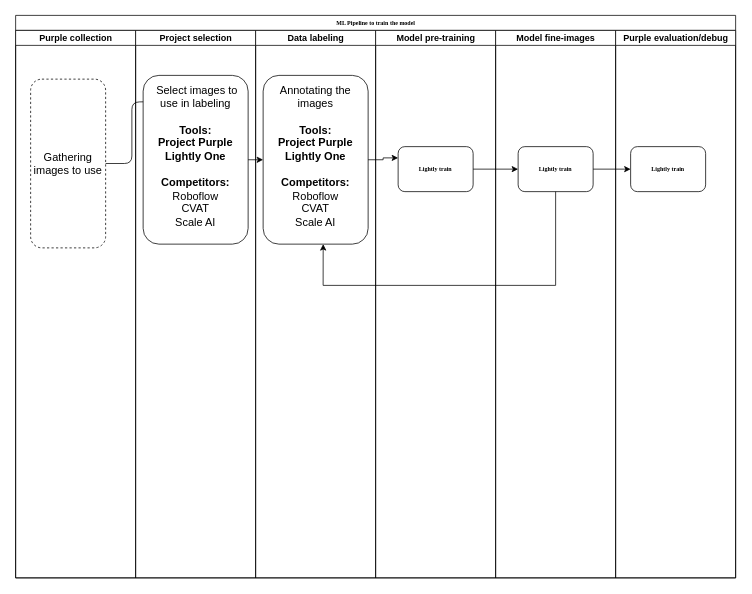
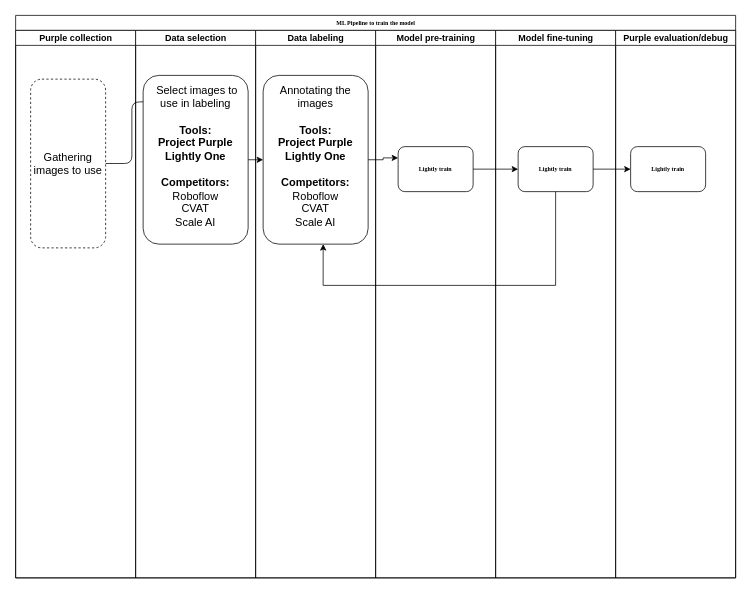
node "Project selection": label "Project selection" -> "Data selection"
node "Model fine-images": label "Model fine-images" -> "Model fine-tuning"
